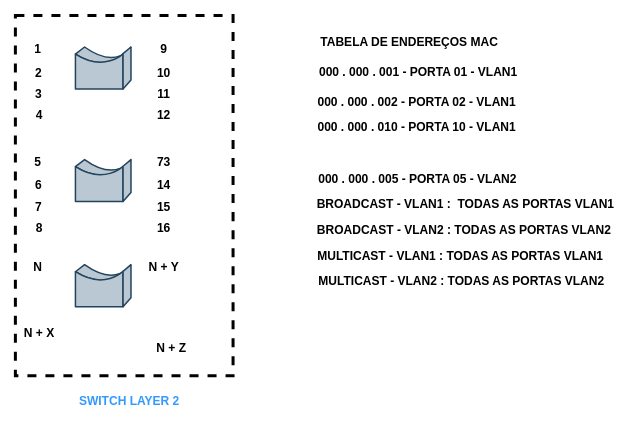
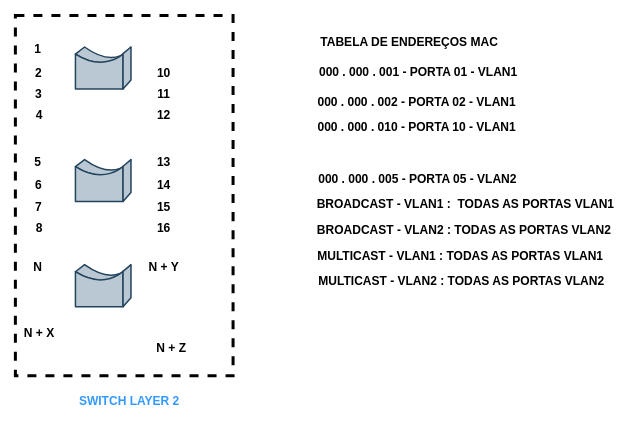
node "9": removed
node "73": label "73" -> "13"
